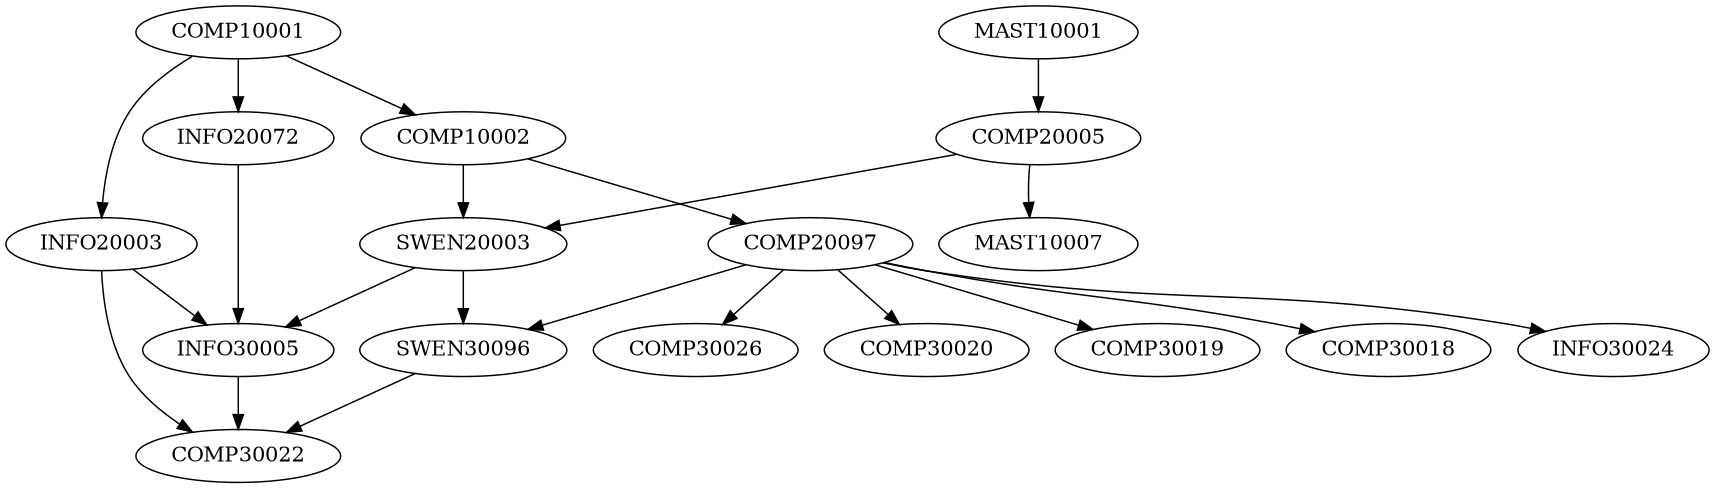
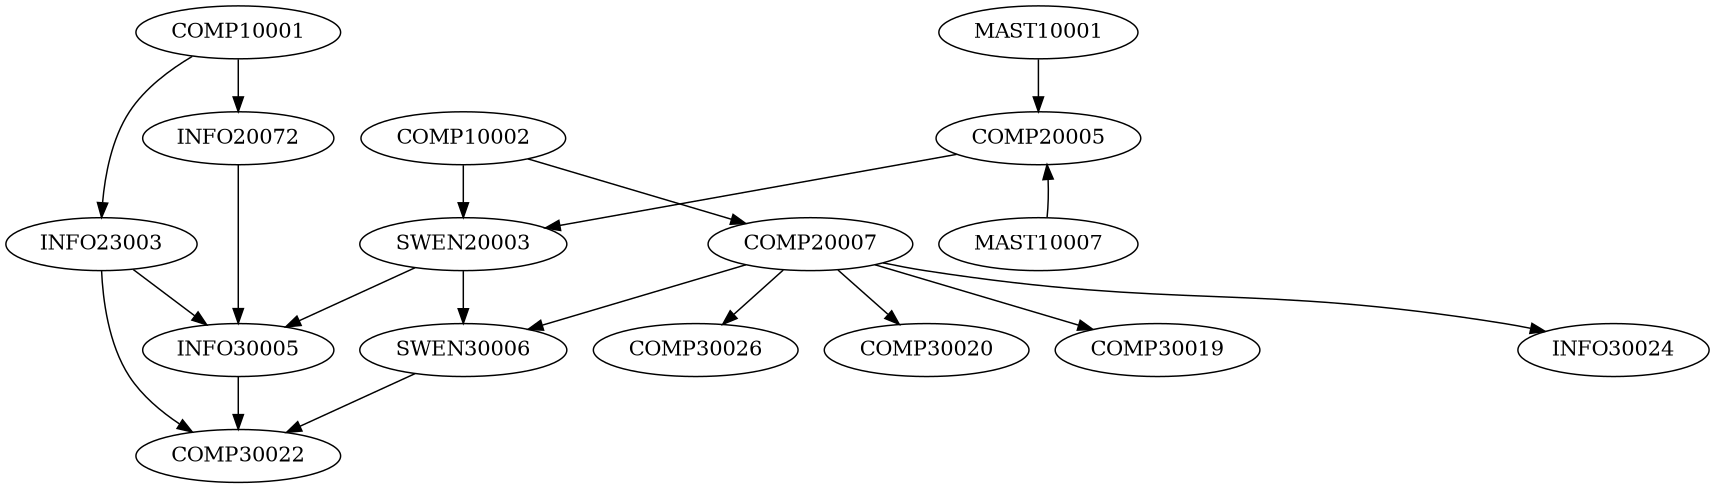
edge "COMP10001" -> "COMP10002": removed
edge "COMP20005" -> "MAST10007": reversed
node "INFO20003": label "INFO20003" -> "INFO23003"
node "COMP20097": label "COMP20097" -> "COMP20007"
node "SWEN30096": label "SWEN30096" -> "SWEN30006"
node "COMP30018": removed
